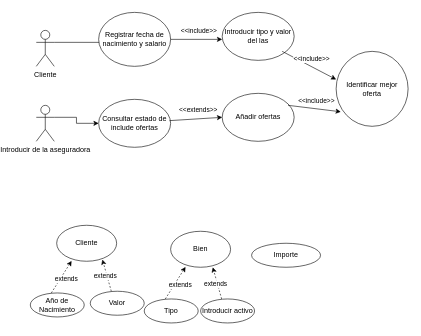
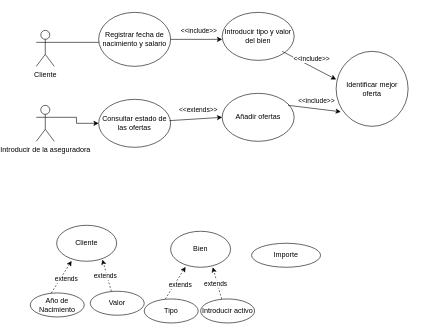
node "Introducir tipo y valor del las": label "Introducir tipo y valor del las" -> "Introducir tipo y valor del bien"
node "Consultar estado de include ofertas": label "Consultar estado de include ofertas" -> "Consultar estado de las ofertas"
